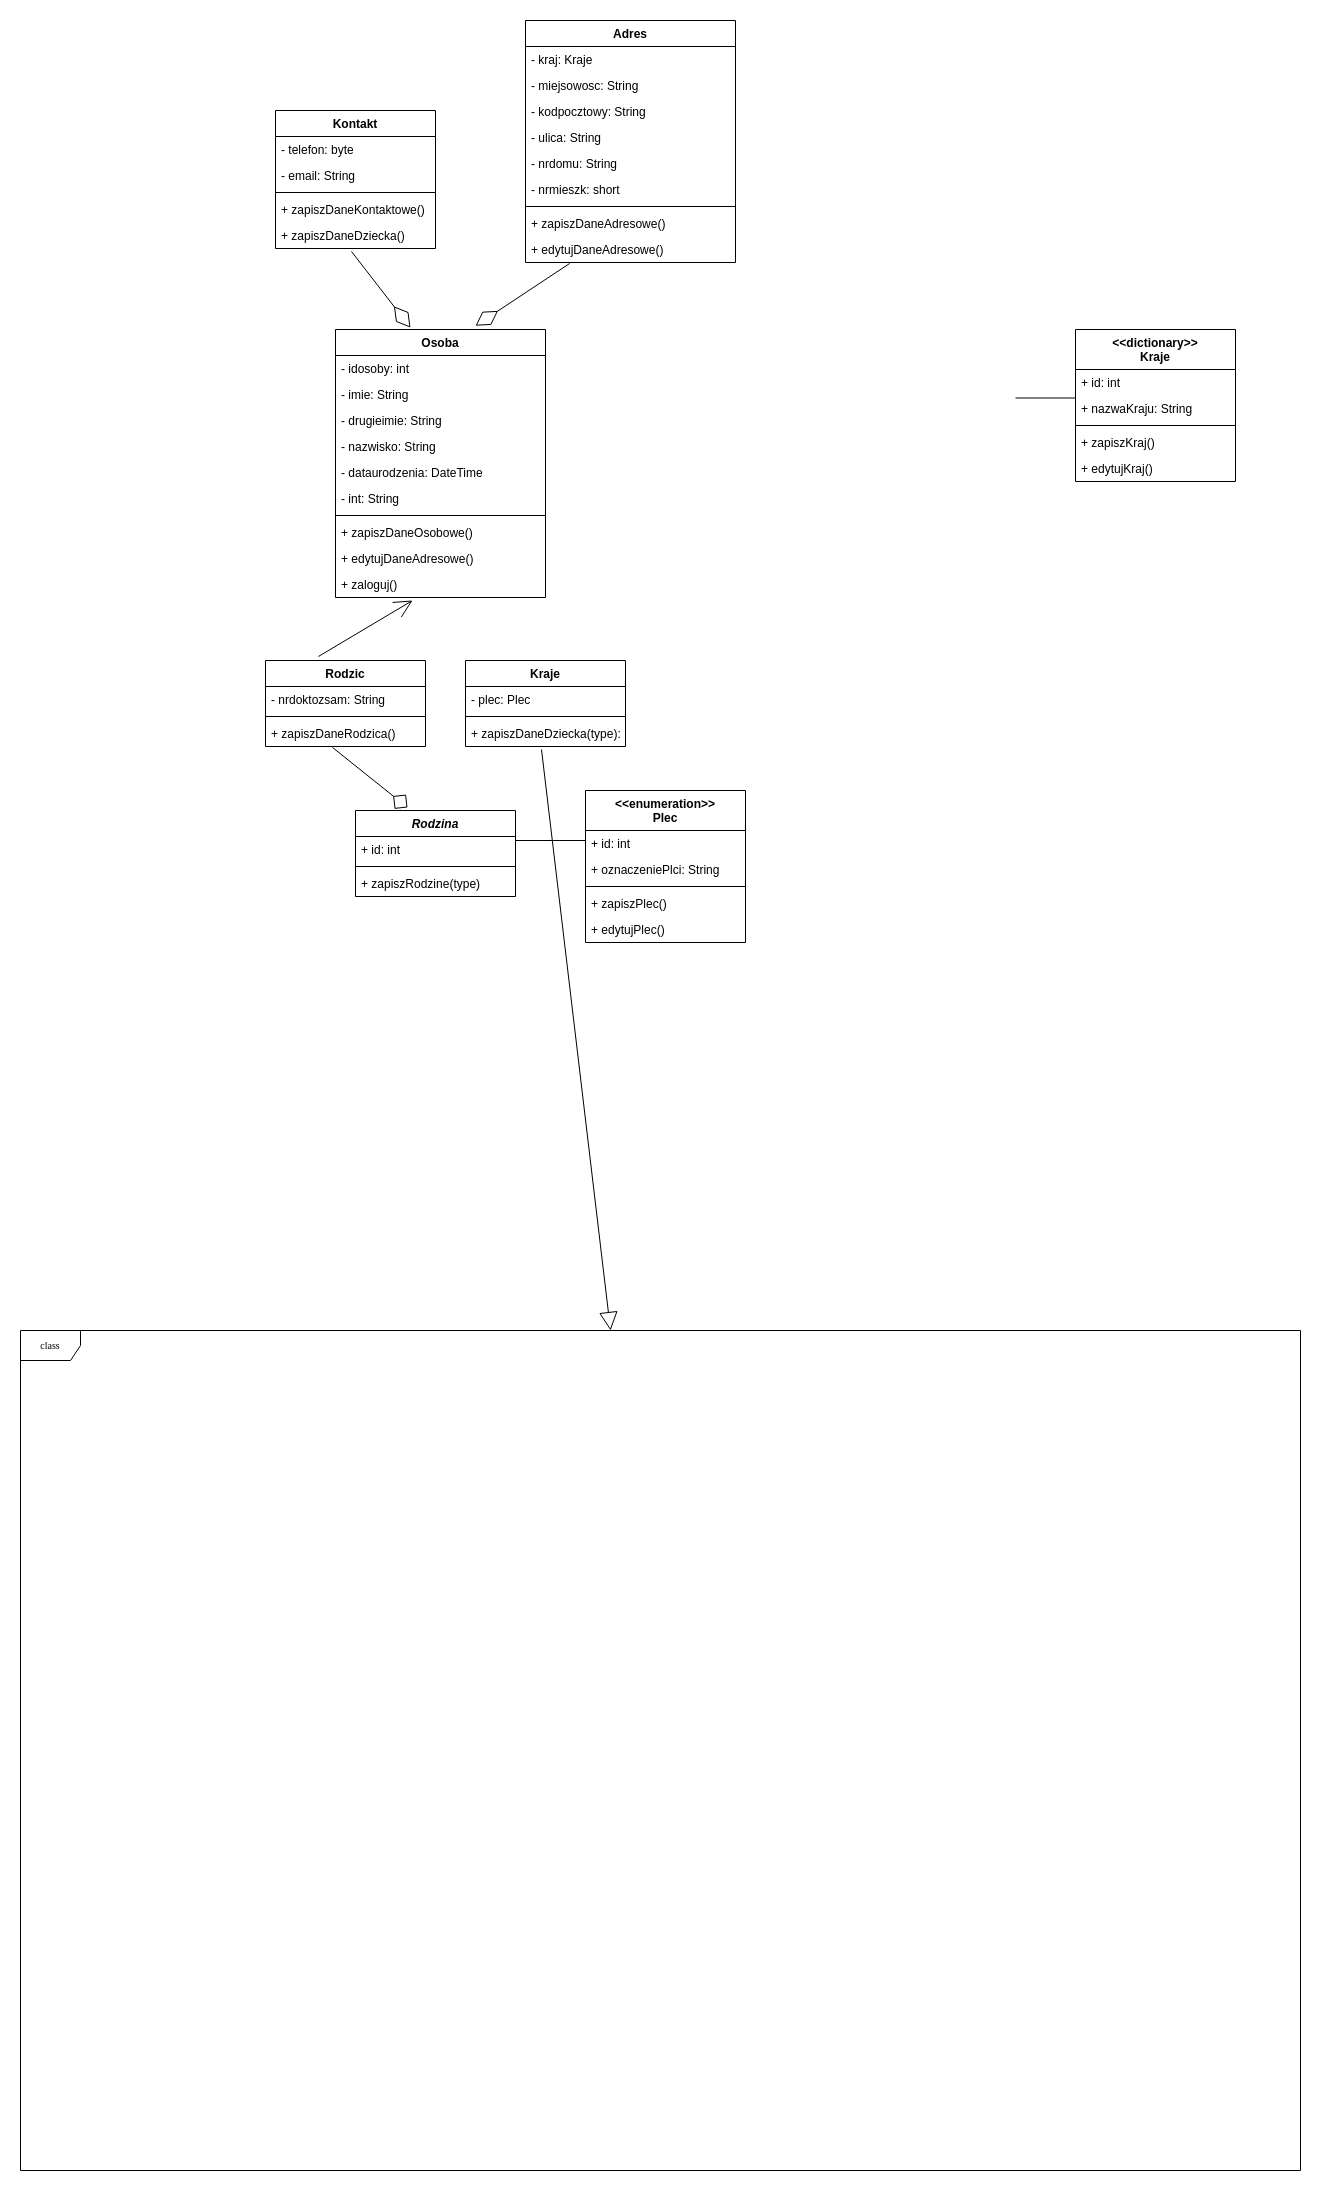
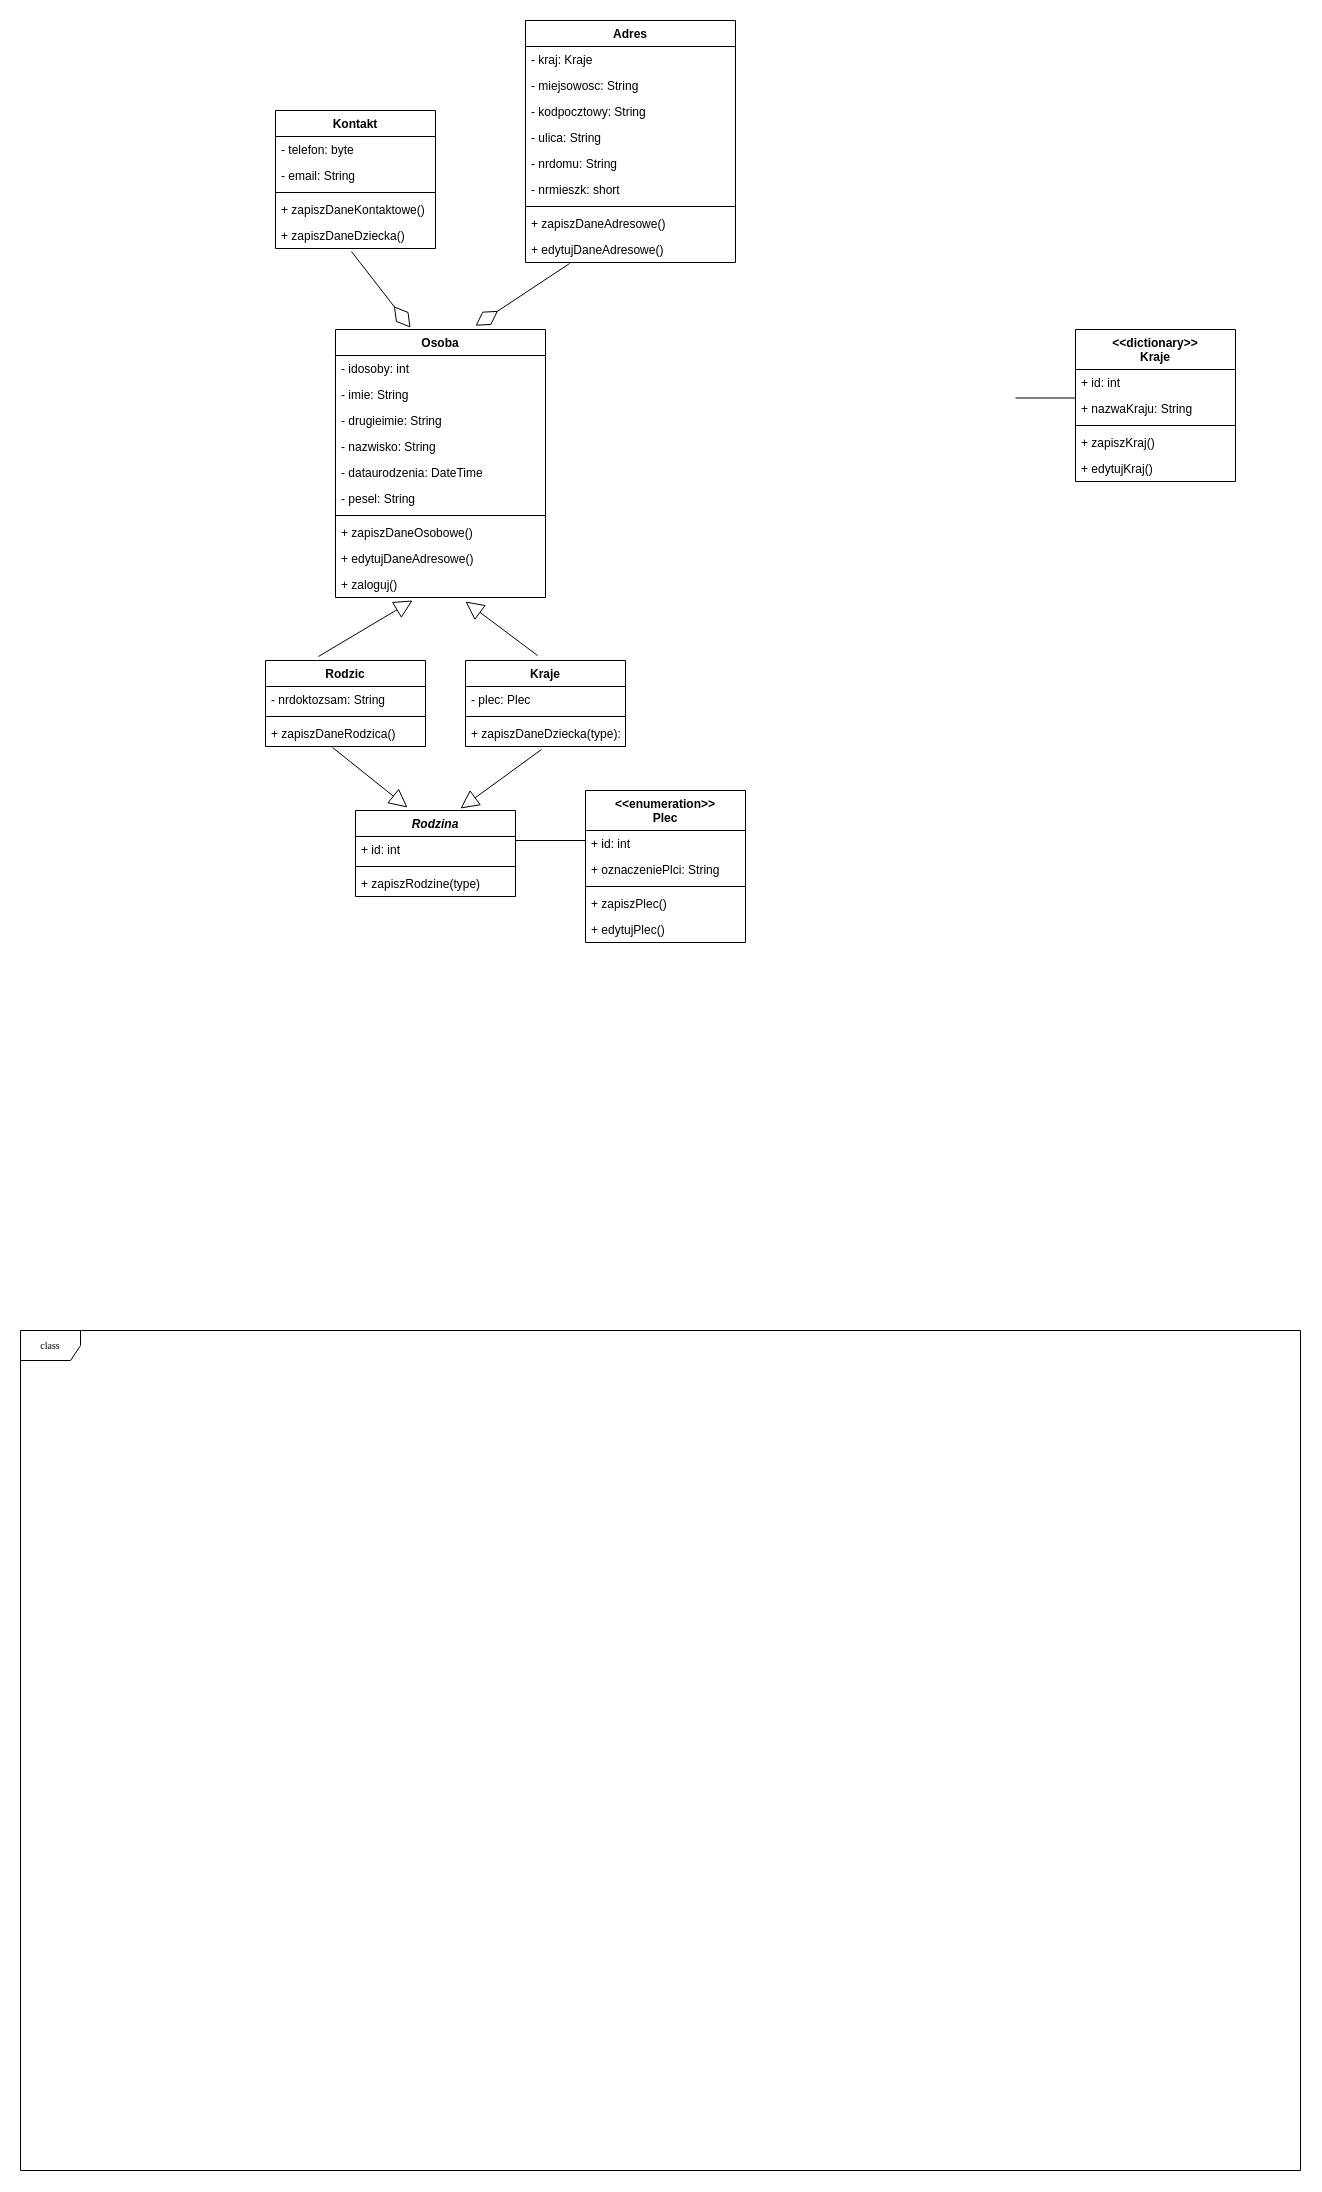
node "- int: String": label "- int: String" -> "- pesel: String"
edge "Rodzic" -> "+ zaloguj()": arrowhead open -> block
edge "Kraje" -> "+ zaloguj()": added
edge "+ zapiszDaneRodzica()" -> "Rodzina": arrowhead diamond -> block
edge "+ zapiszDaneDziecka(type): type" -> "class": now "+ zapiszDaneDziecka(type): type" -> "Rodzina"
